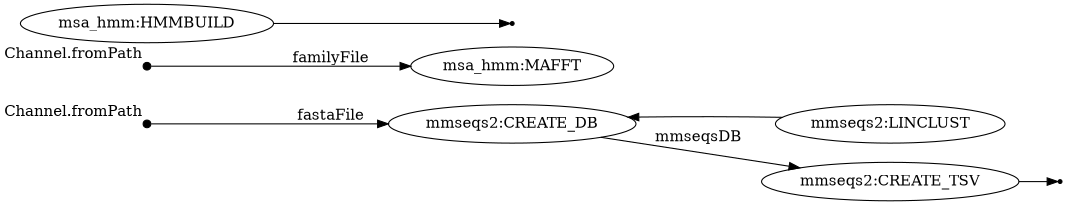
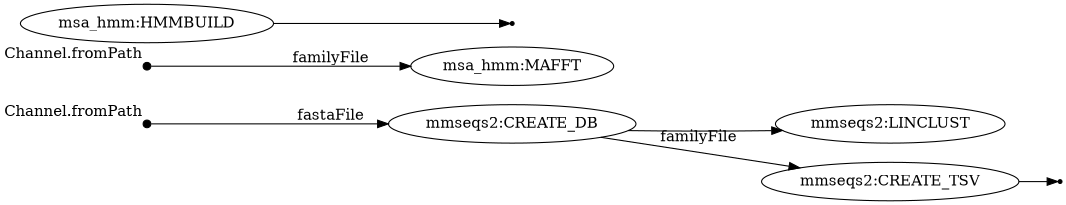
edge "mmseqs2:LINCLUST" -> "mmseqs2:CREATE_DB": reversed
edge "mmseqs2:CREATE_DB" -> "mmseqs2:CREATE_TSV": label "mmseqsDB" -> "familyFile"
